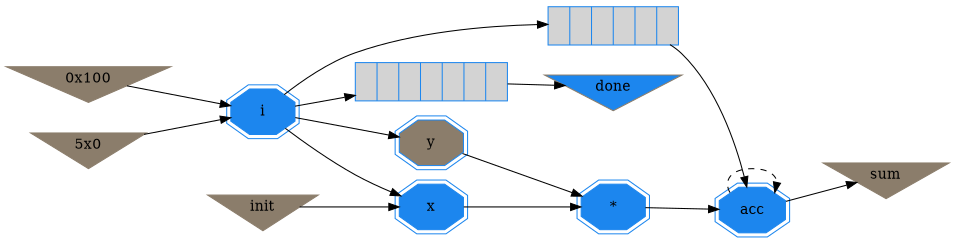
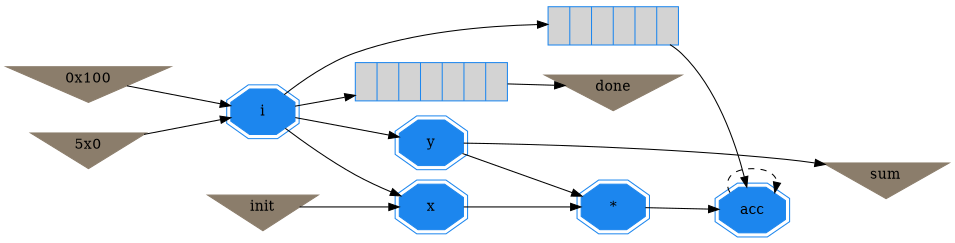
node "done": fillcolor dodgerblue2 -> bisque4
node "y": fillcolor bisque4 -> dodgerblue2
edge "acc" -> "sum": now "y" -> "sum"
